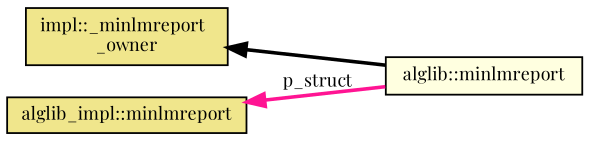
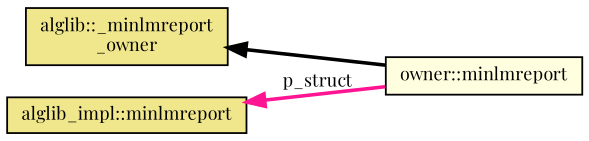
node "impl::_minlmreport _owner": label "impl::_minlmreport _owner" -> "alglib::_minlmreport _owner"
node "alglib::minlmreport": label "alglib::minlmreport" -> "owner::minlmreport"
